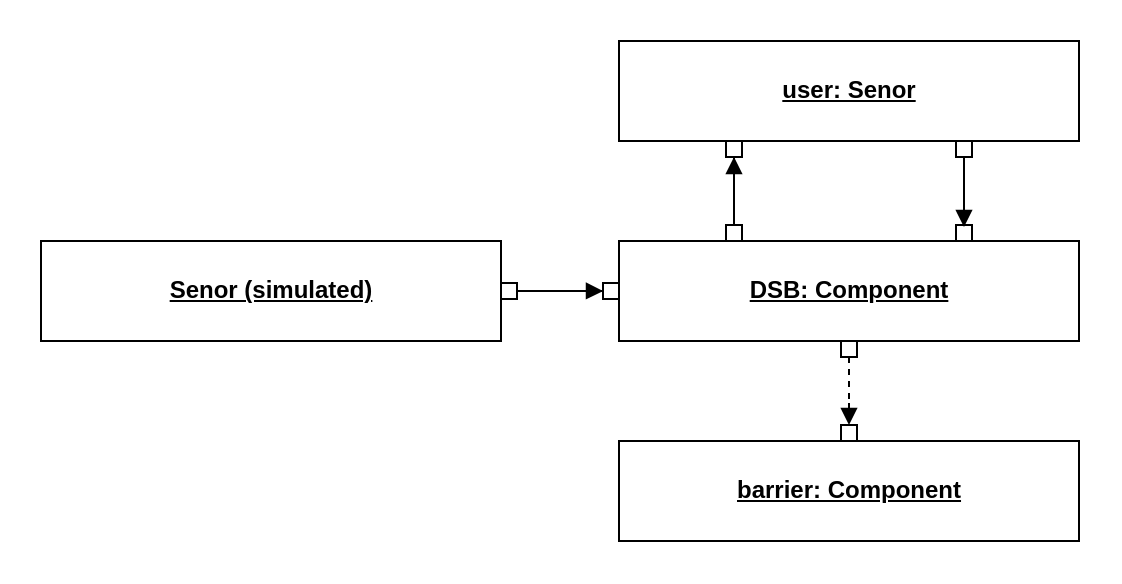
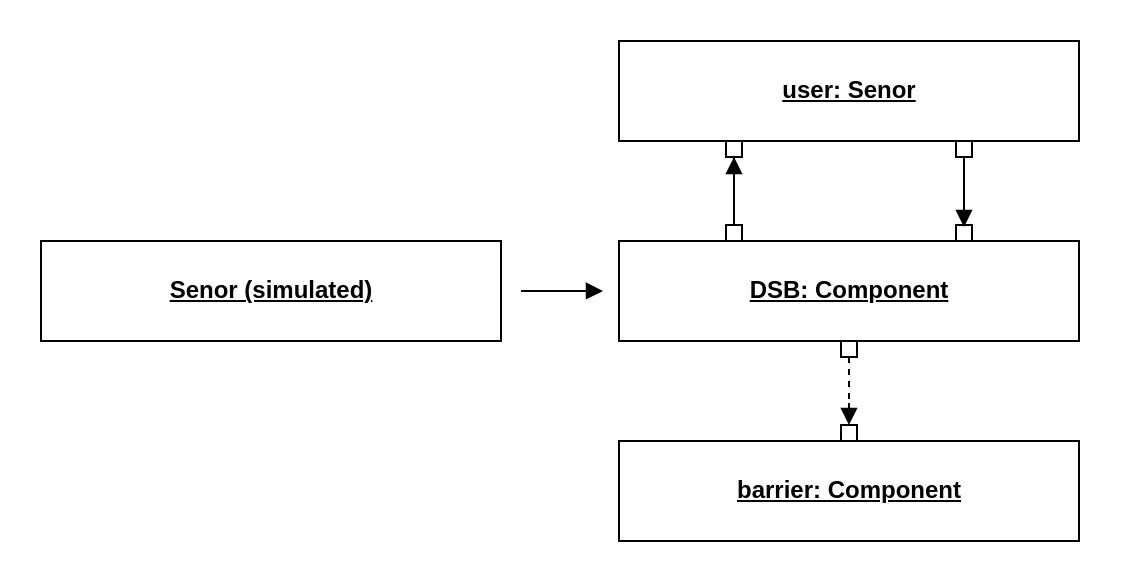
edge "Senor (simulated)" -- "DSB: Component": removed
